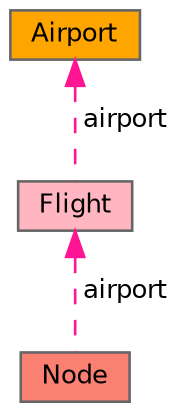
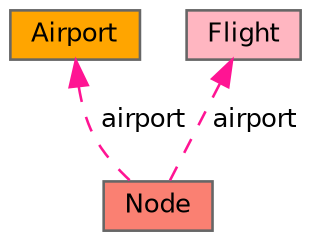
edge "Flight" -> "Airport": now "Node" -> "Airport"
